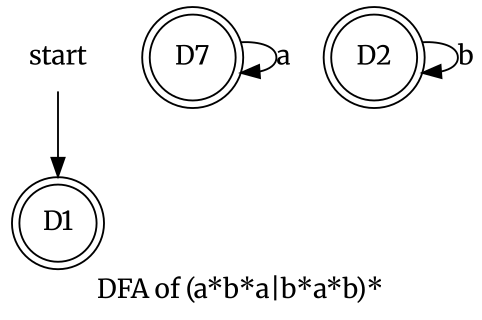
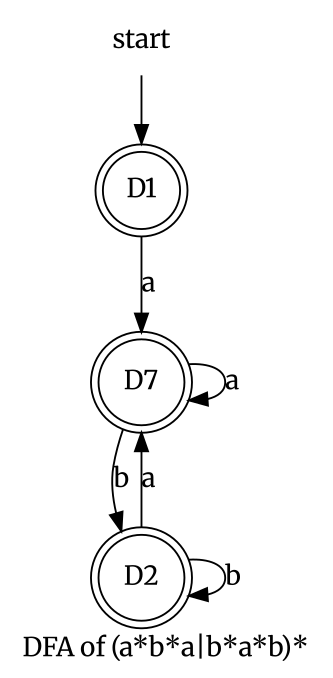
edge "D1" -> "D7": added, label "a"
edge "D7" -> "D2": added, label "b"
edge "D2" -> "D7": added, label "a"
